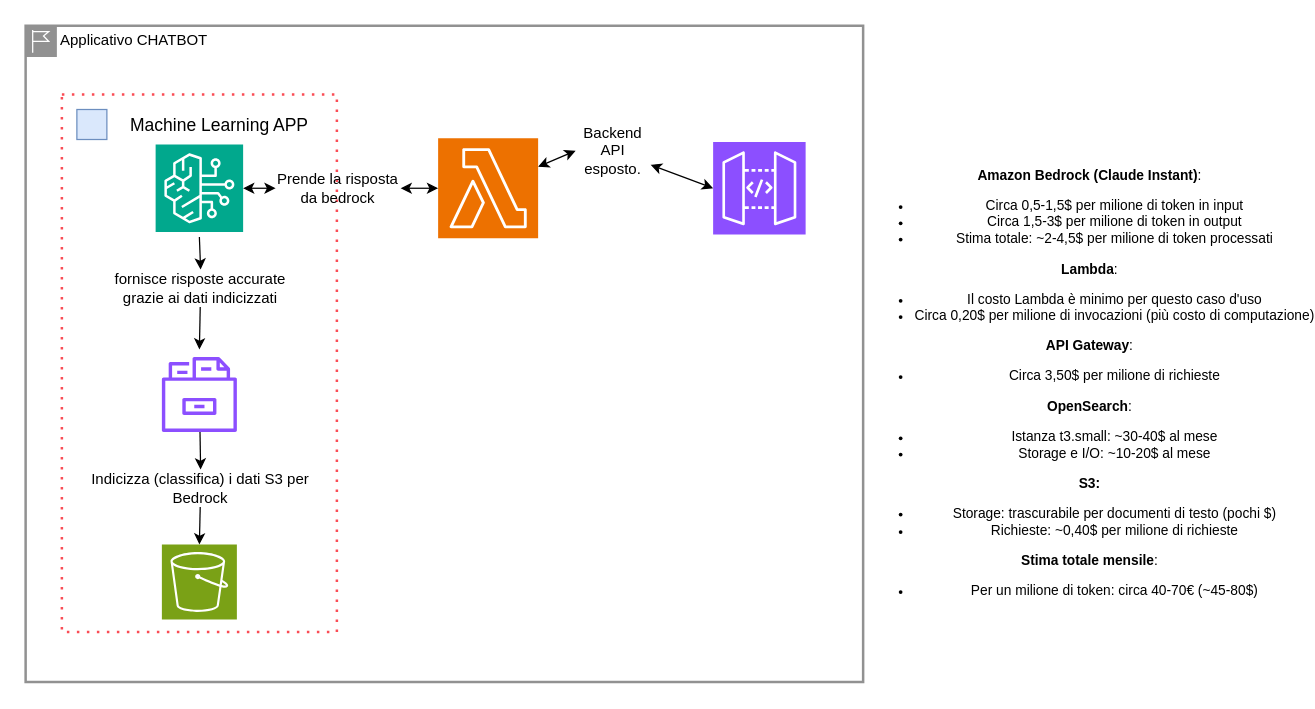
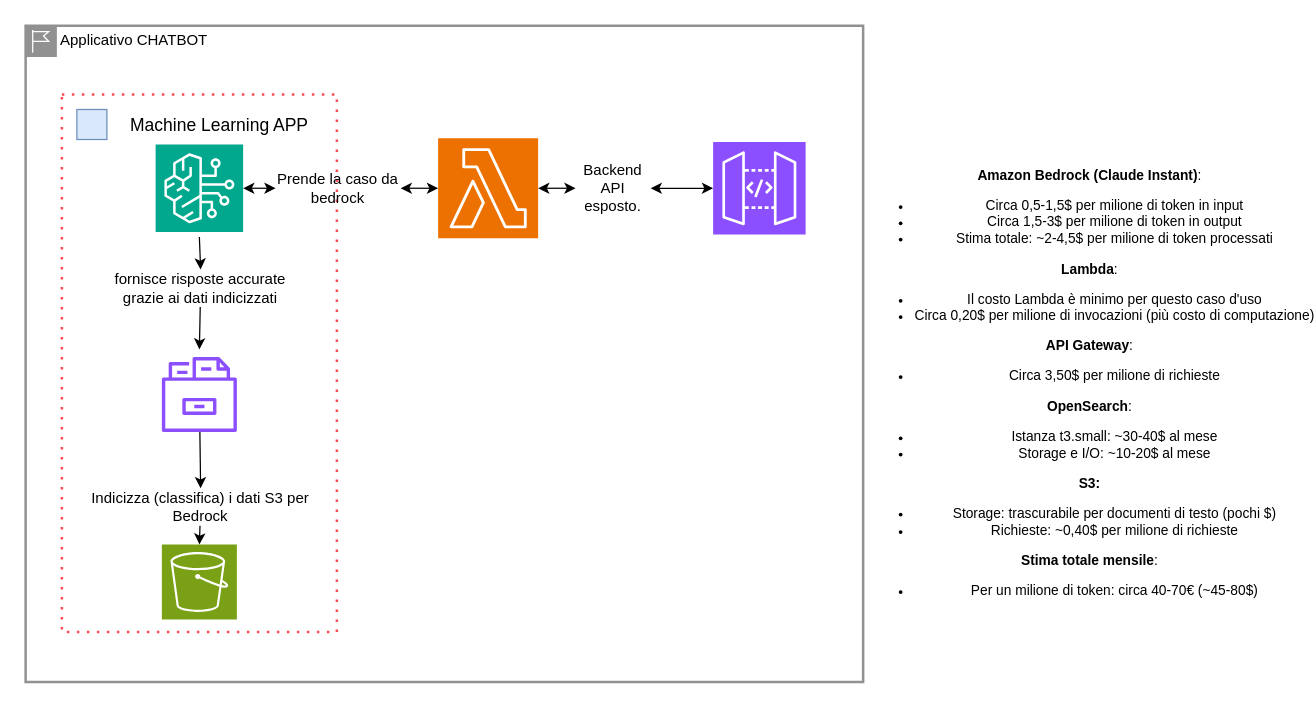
node "Backend API esposto.": moved (613, 151) -> (613, 188)
node "Prende la risposta da bedrock": label "Prende la risposta da bedrock" -> "Prende la caso da bedrock"
node "Indicizza (classifica) i dati S3 per Bedrock": moved (201, 488) -> (201, 507)
